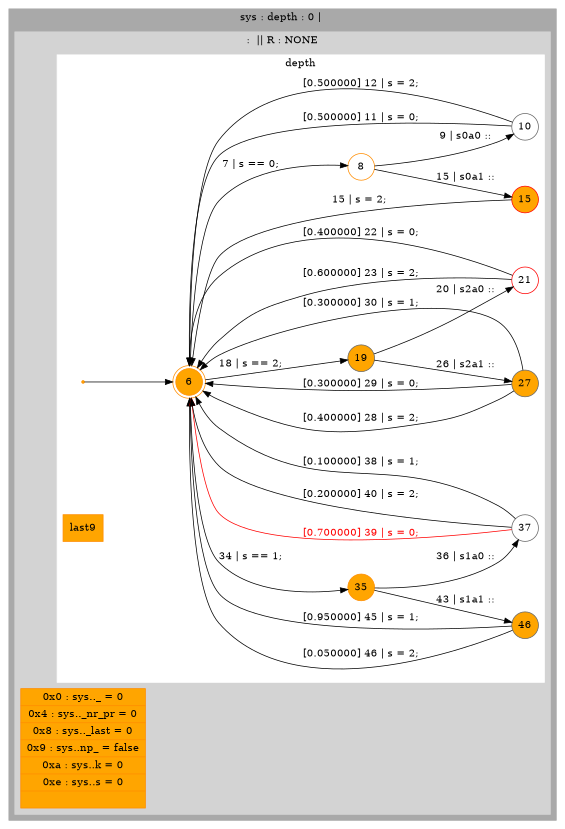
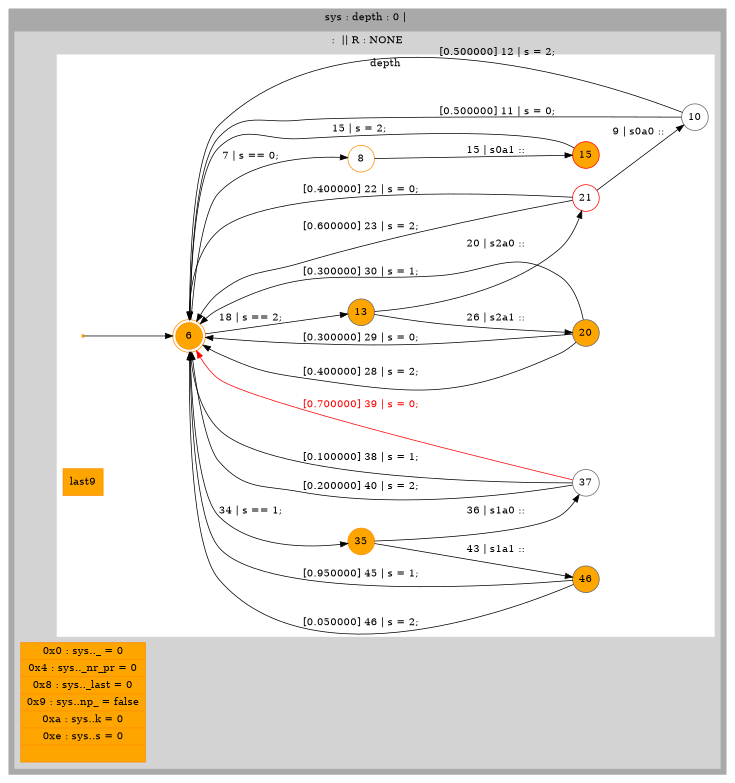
edge "8" -> "10": now "21" -> "10"
node "19": label "19" -> "13"
node "27": label "27" -> "20"
